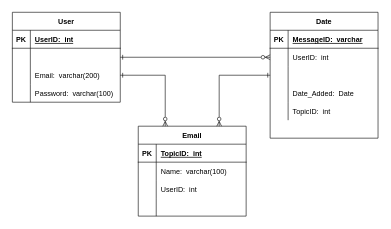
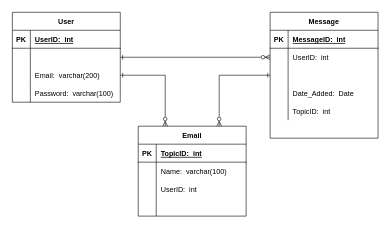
node "Date": label "Date" -> "Message"
node "MessageID: varchar": label "MessageID: varchar" -> "MessageID: int"
